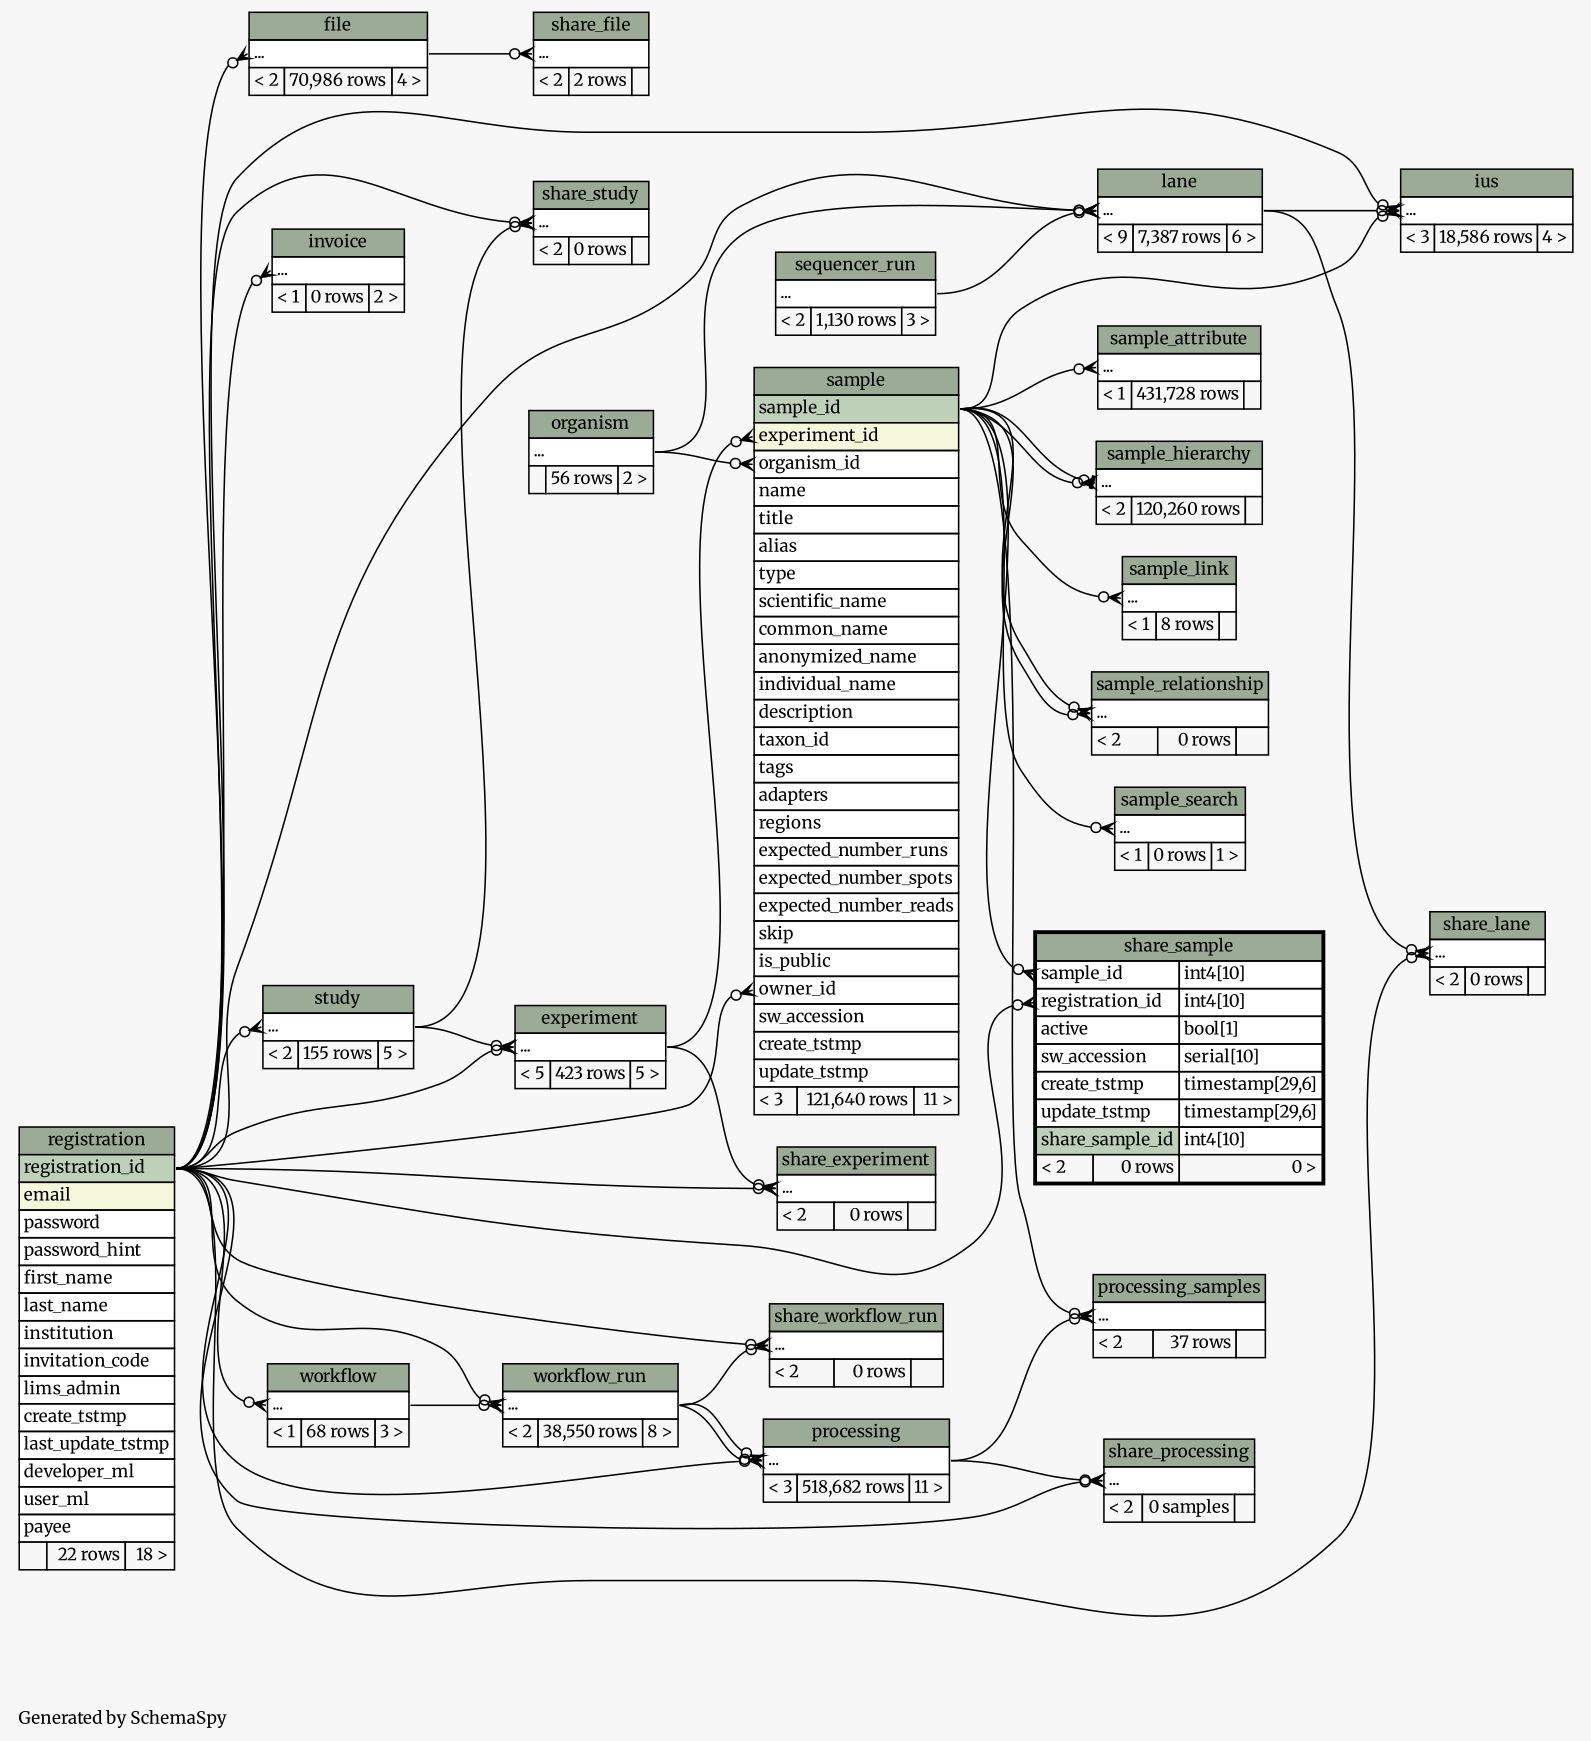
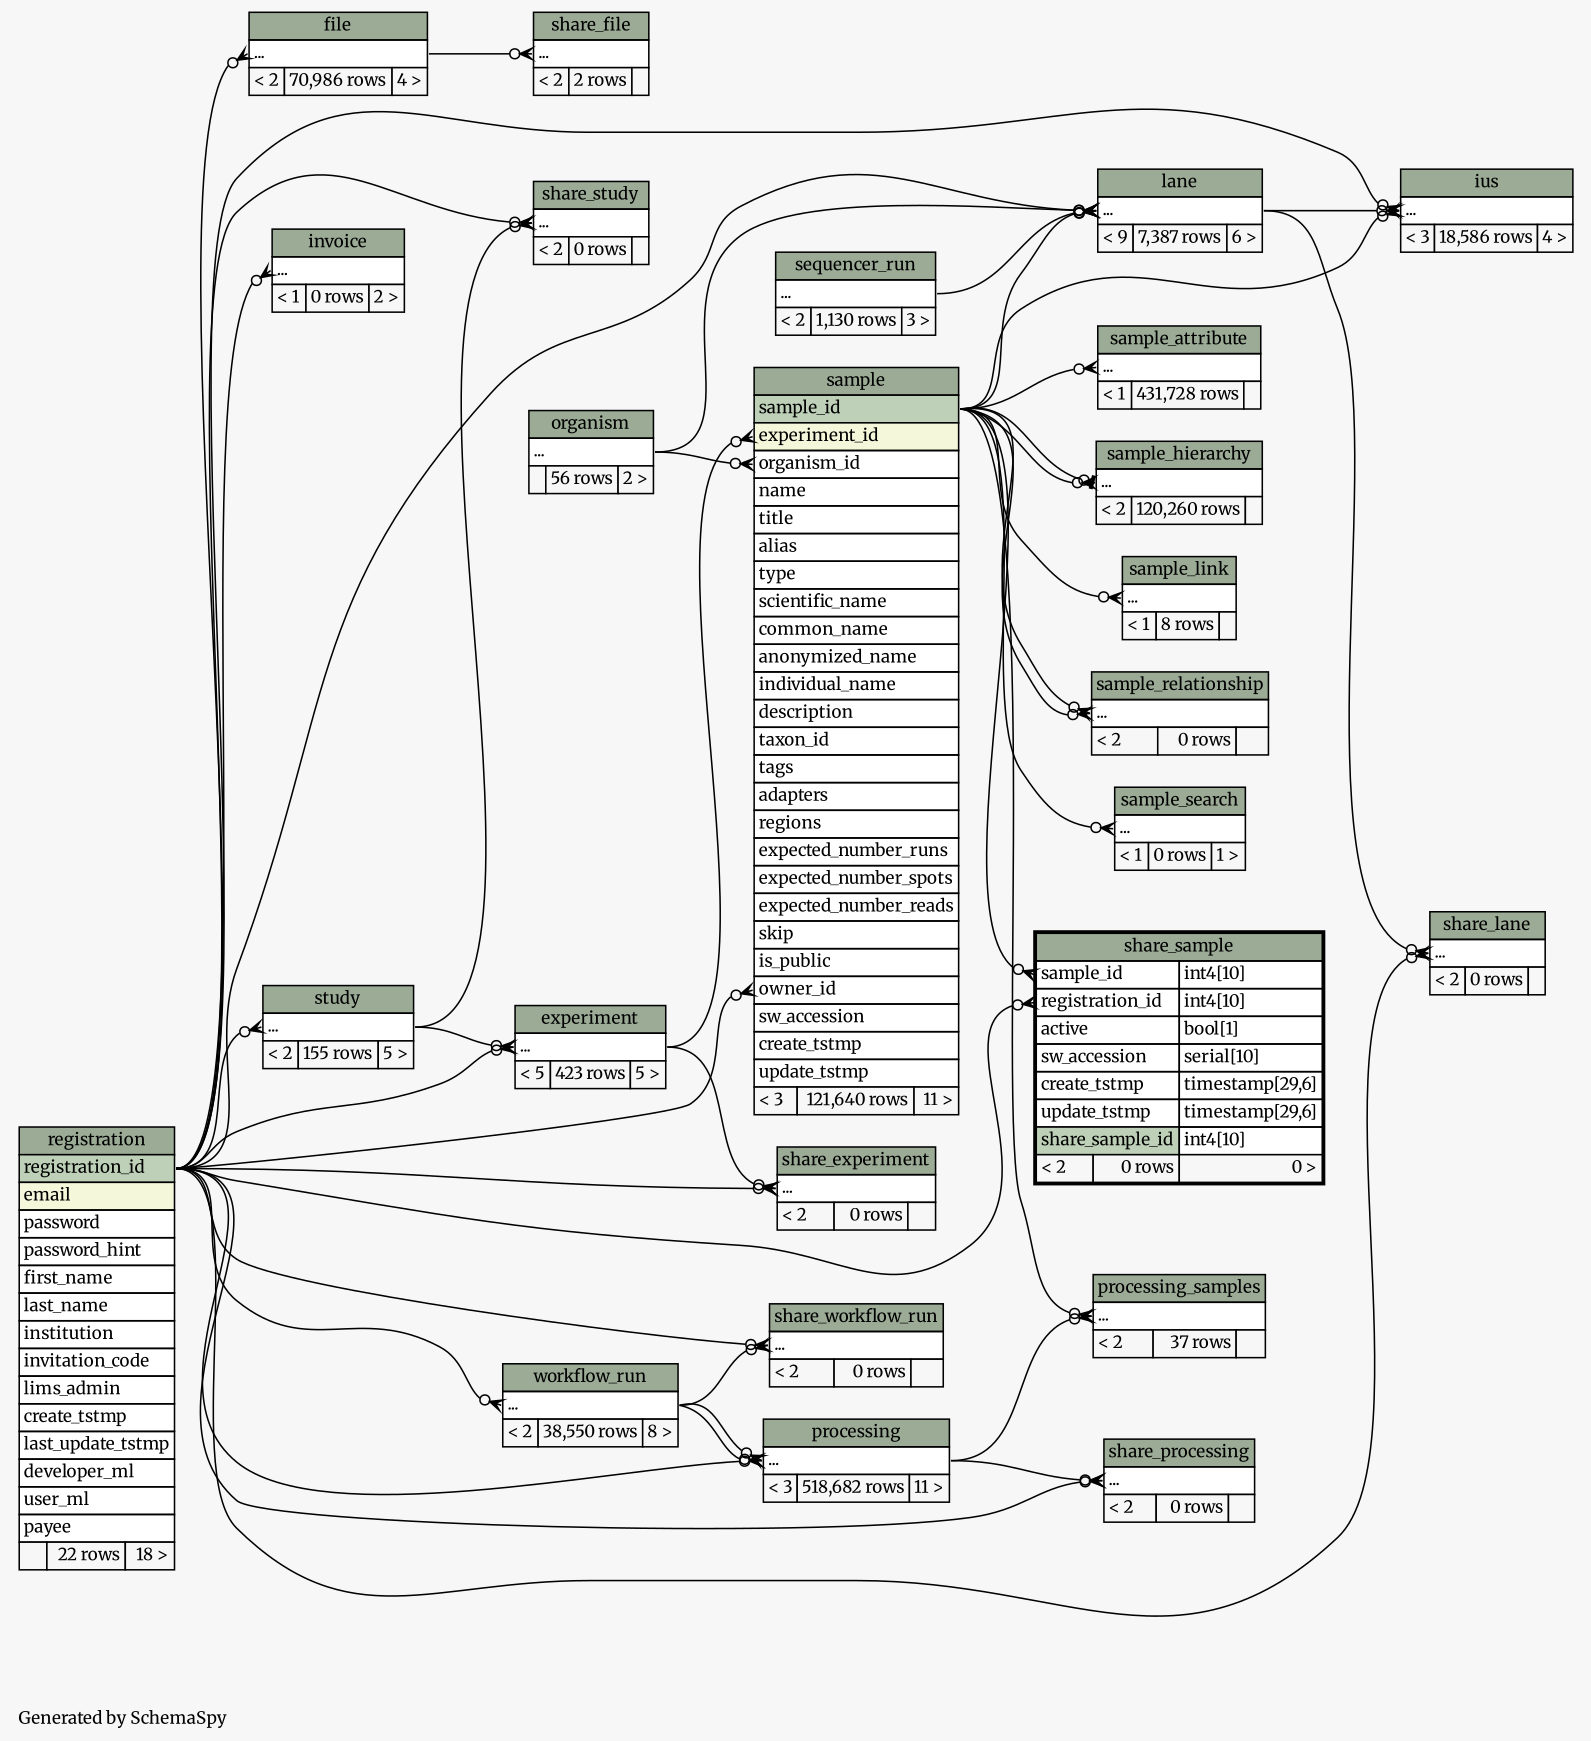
edge "sample" -> "lane": added
node "workflow": removed
node "share_processing": text "0 samples" -> "0 rows"
